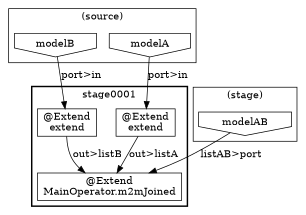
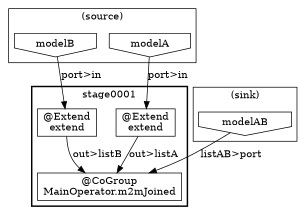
cluster "(stage)": label "(stage)" -> "(sink)"
node "@Extend MainOperator.m2mJoined": label "@Extend MainOperator.m2mJoined" -> "@CoGroup MainOperator.m2mJoined"
